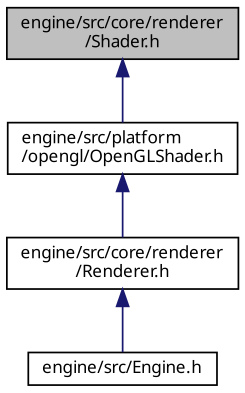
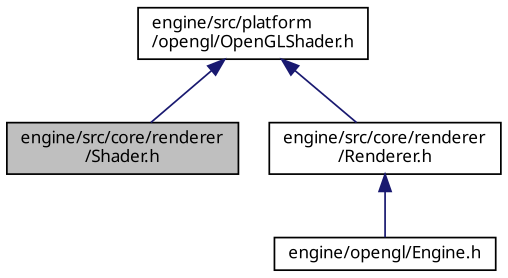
edge "engine/src/platform /opengl/OpenGLShader.h" -> "engine/src/core/renderer /Shader.h": reversed
node "engine/src/Engine.h": label "engine/src/Engine.h" -> "engine/opengl/Engine.h"
